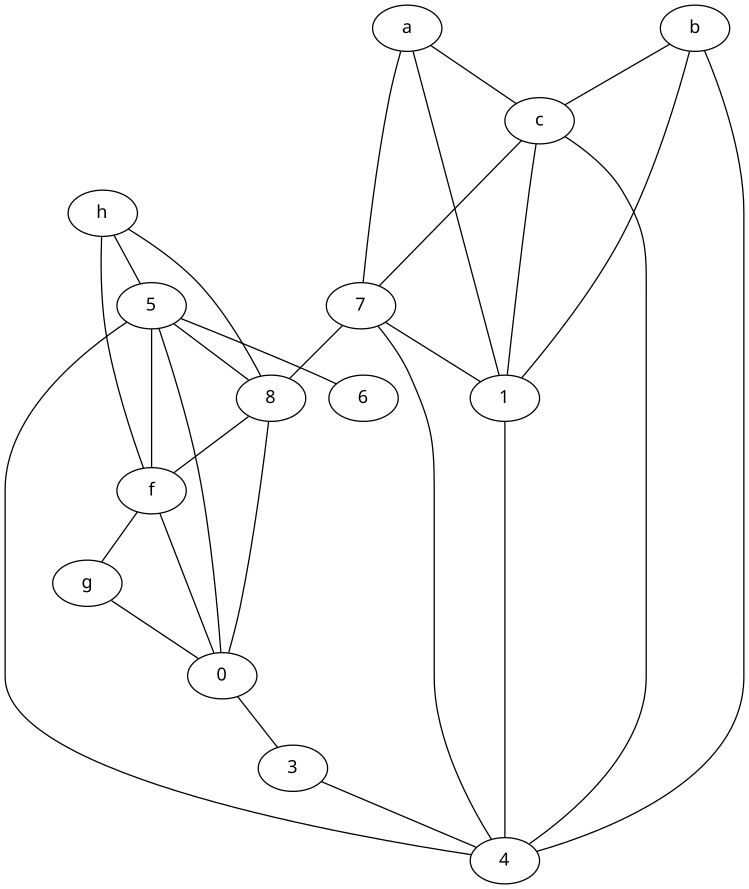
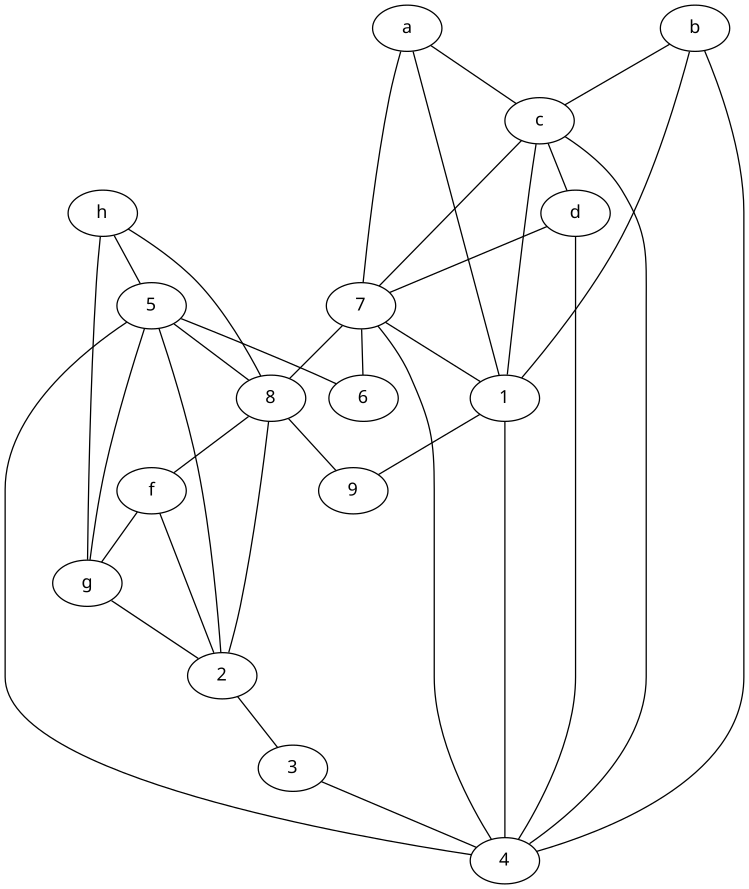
node "d": added
edge "7" -- "6": added
edge "h" -- "f": now "h" -- "g"
edge "5" -- "f": now "5" -- "g"
node "9": added
node "0": label "0" -> "2"
